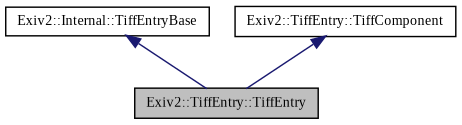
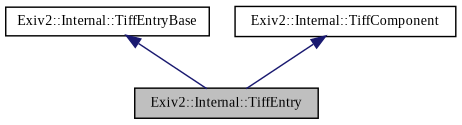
node "Exiv2::TiffEntry::TiffComponent": label "Exiv2::TiffEntry::TiffComponent" -> "Exiv2::Internal::TiffComponent"
node "Exiv2::TiffEntry::TiffEntry": label "Exiv2::TiffEntry::TiffEntry" -> "Exiv2::Internal::TiffEntry"
